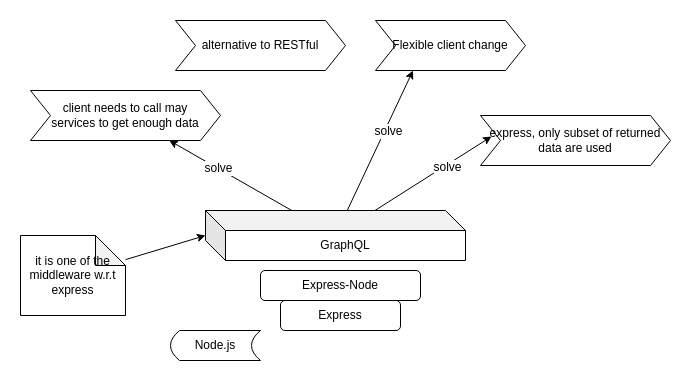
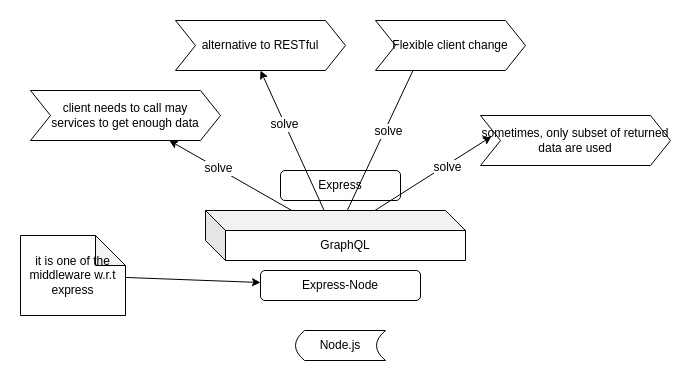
edge "GraphQL" -> "Flexible client change": arrowhead classic -> none
node "express, only subset of returned data are used": label "express, only subset of returned data are used" -> "sometimes, only subset of returned data are used"
edge "GraphQL" -> "alternative to RESTful": added, label "solve"
edge "it is one of the middleware w.r.t express" -> "GraphQL": now "it is one of the middleware w.r.t express" -> "Express-Node"
node "Express": moved (341, 316) -> (341, 186)
node "Node.js": moved (216, 346) -> (341, 346)
